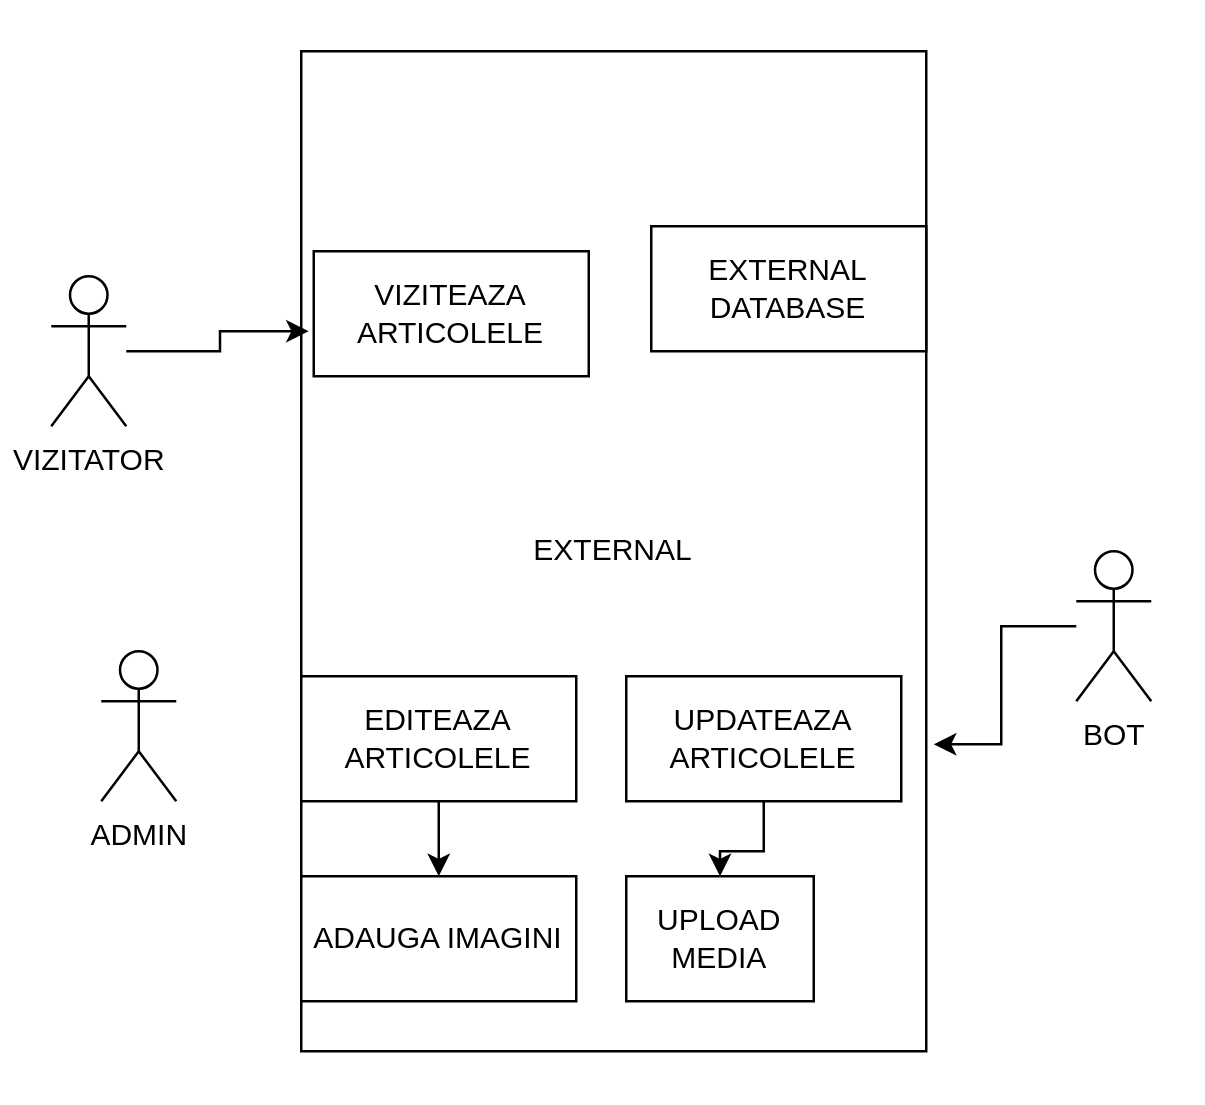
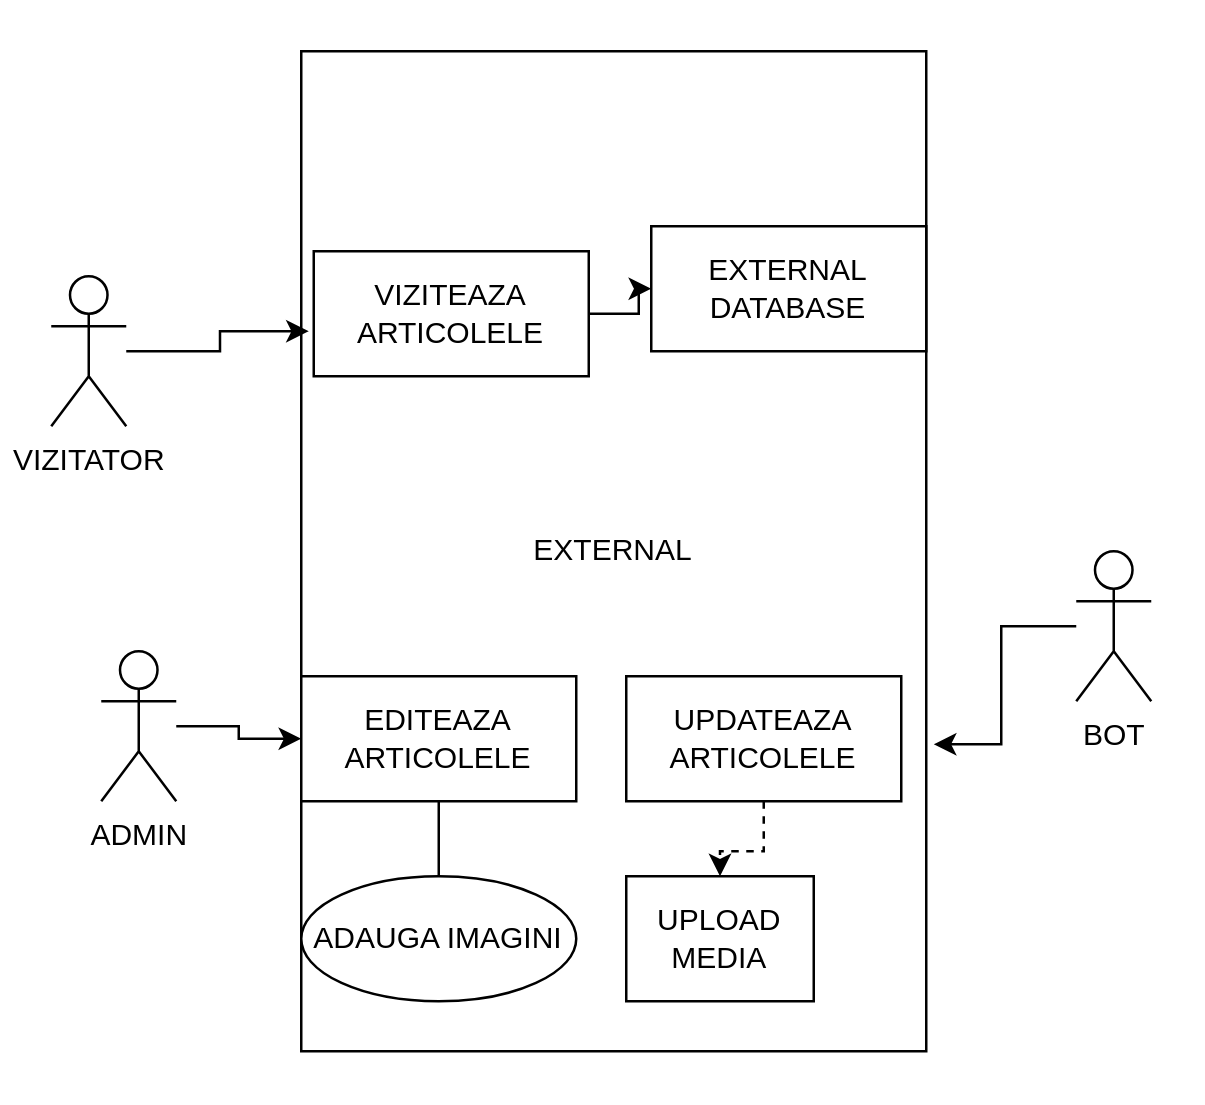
edge "VIZITEAZA ARTICOLELE" -> "EXTERNAL DATABASE": added
edge "ADMIN" -> "EDITEAZA ARTICOLELE": added
edge "UPDATEAZA ARTICOLELE" -> "UPLOAD MEDIA": style solid -> dashed
edge "EDITEAZA ARTICOLELE" -> "ADAUGA IMAGINI": arrowhead classic -> none
node "ADAUGA IMAGINI": shape rectangle -> ellipse
